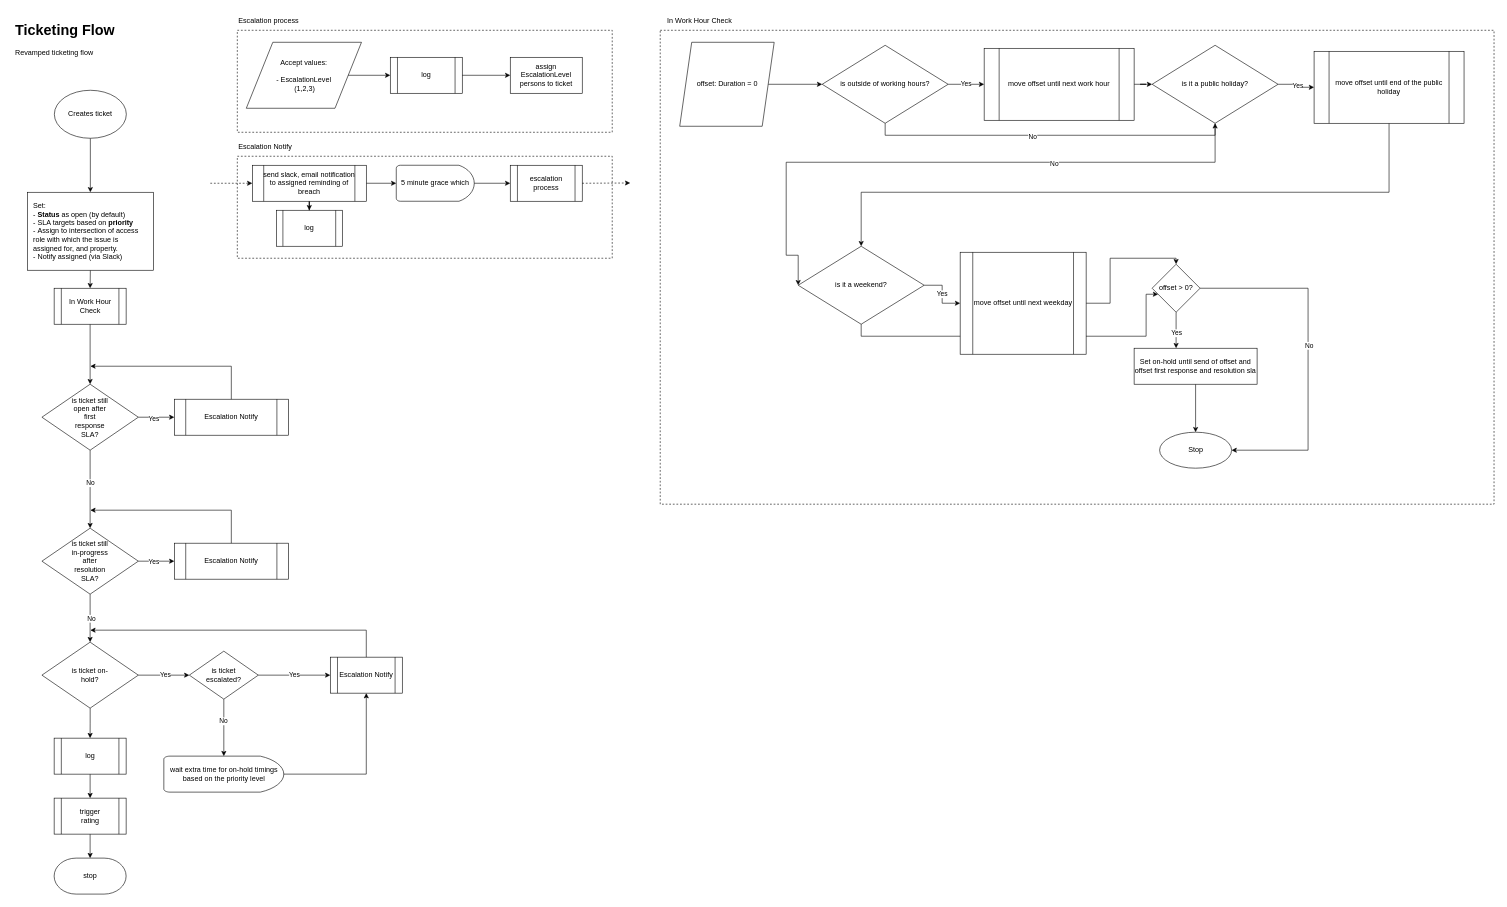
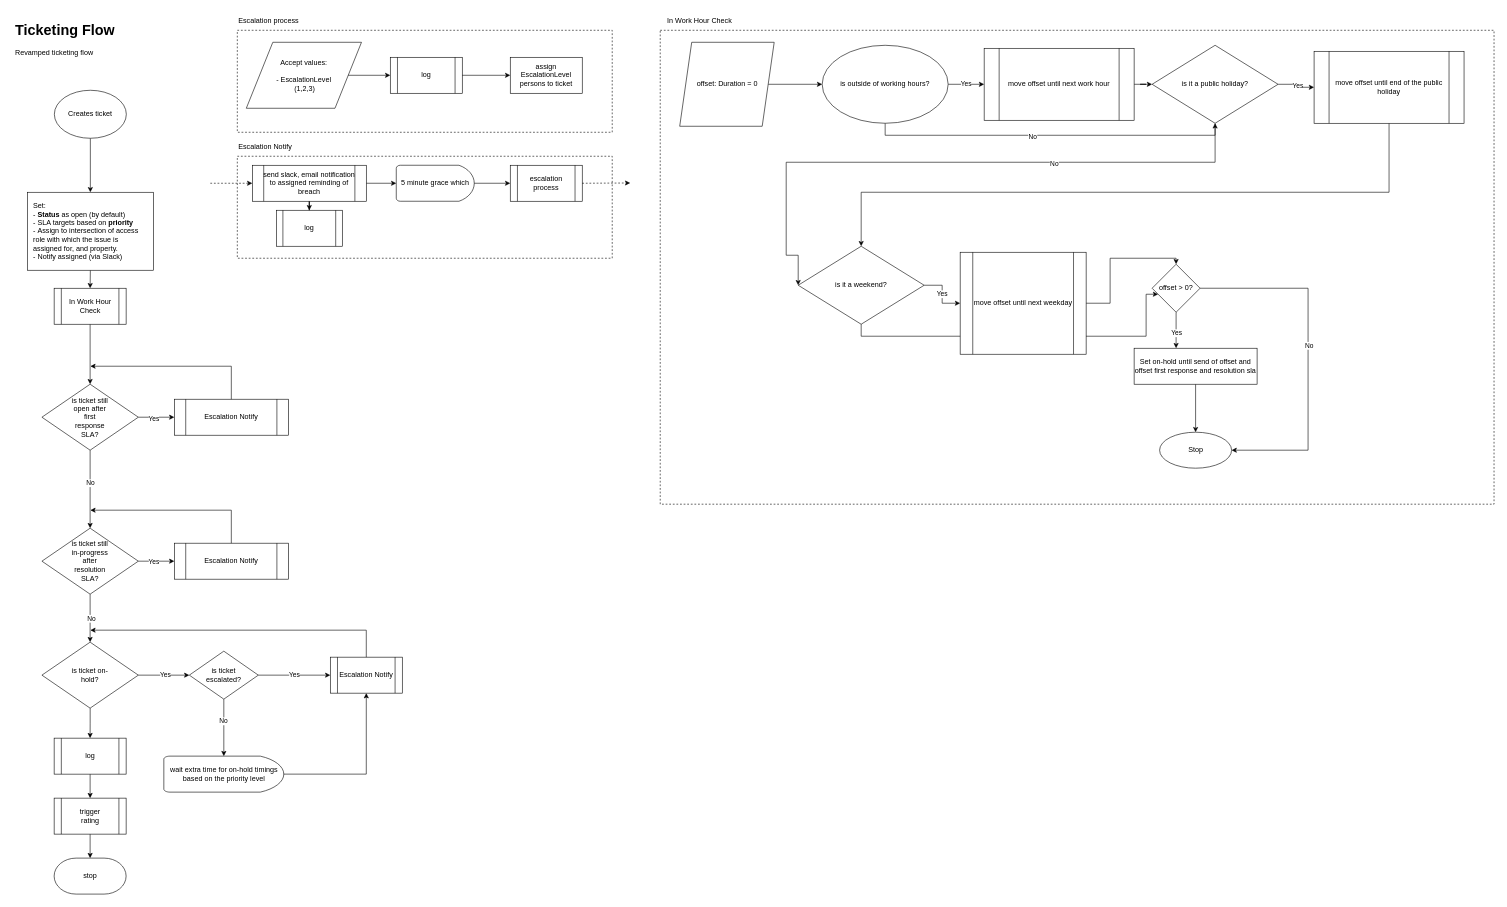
node "is outside of working hours?": shape diamond -> ellipse
